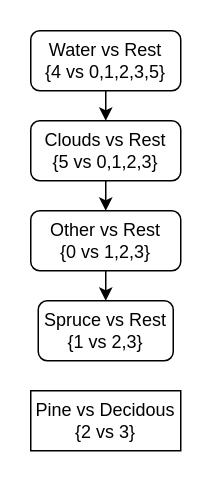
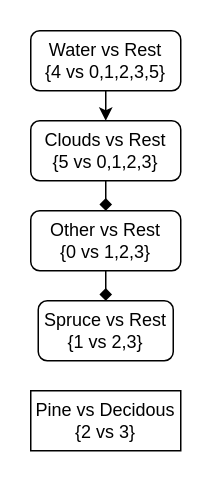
edge "Clouds vs Rest {5 vs 0,1,2,3}" -> "Other vs Rest {0 vs 1,2,3}": arrowhead classic -> diamond
edge "Other vs Rest {0 vs 1,2,3}" -> "Spruce vs Rest {1 vs 2,3}": arrowhead classic -> diamond
